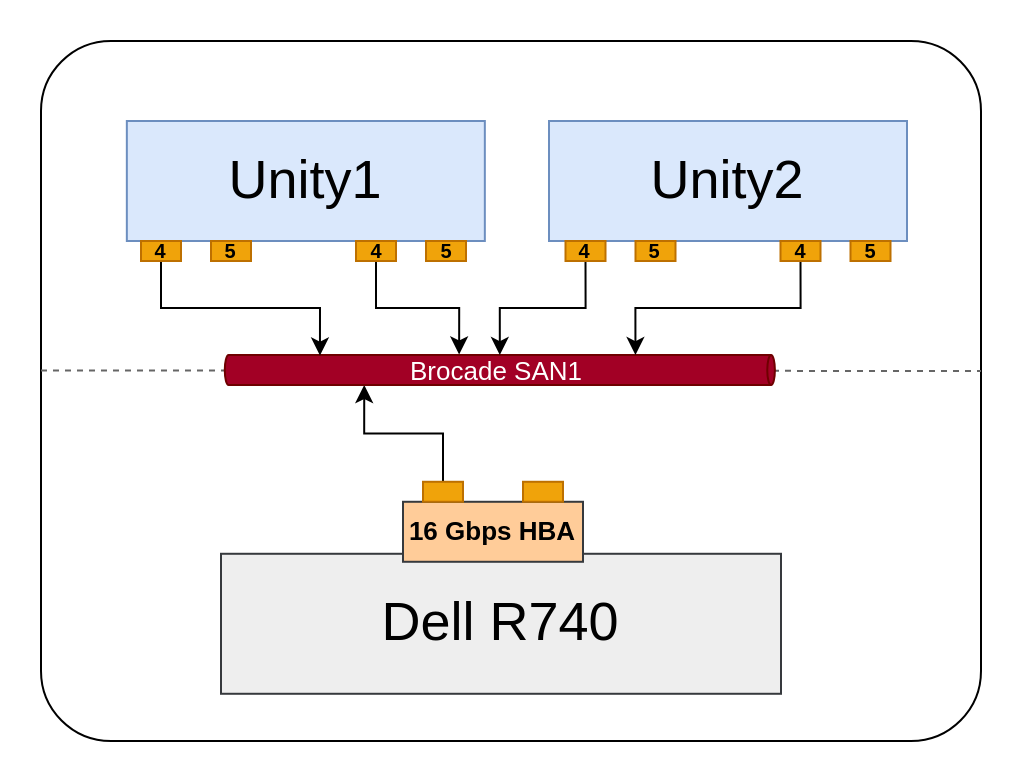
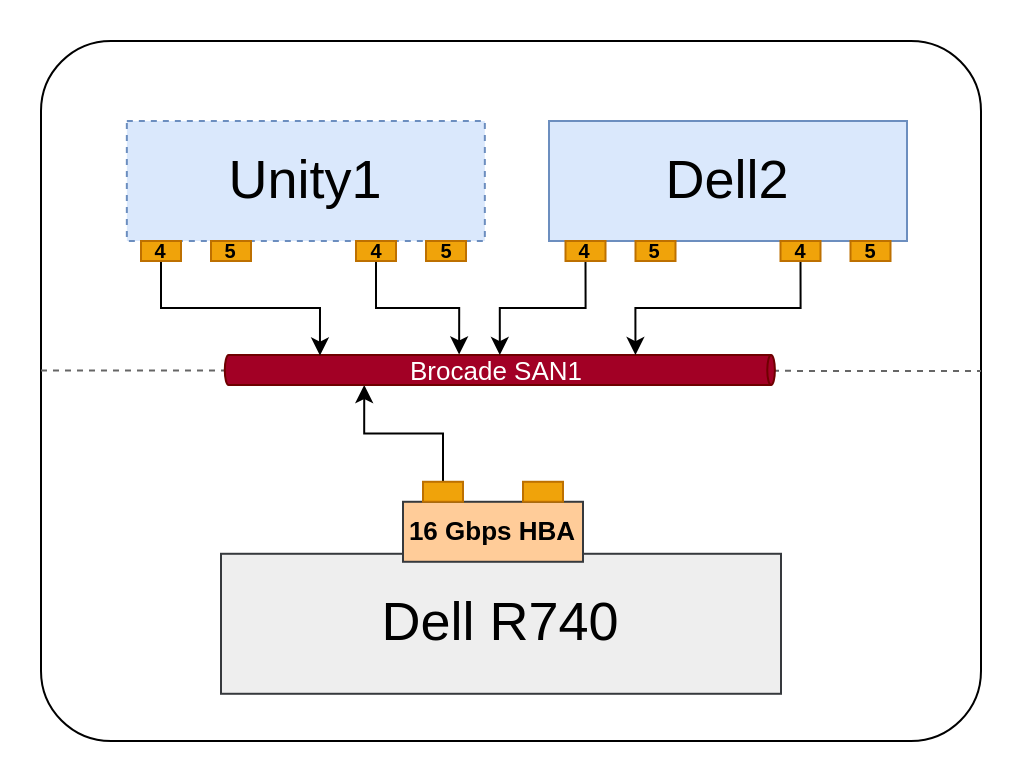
node "Unity1": style solid -> dashed
node "Unity2": label "Unity2" -> "Dell2"
